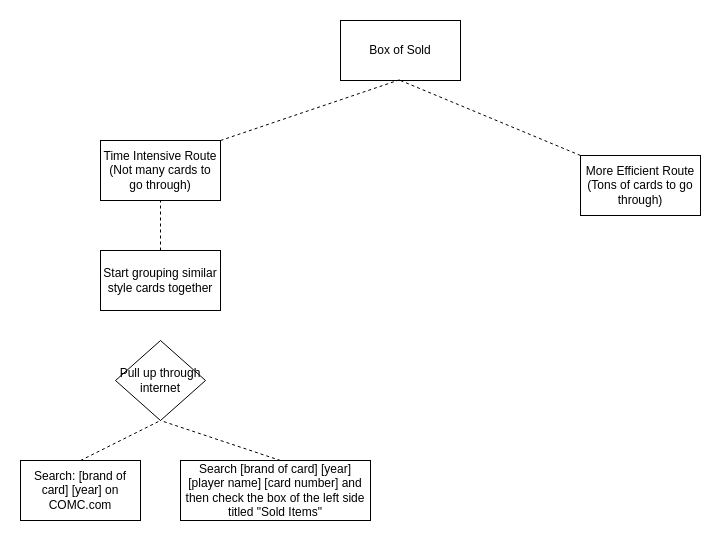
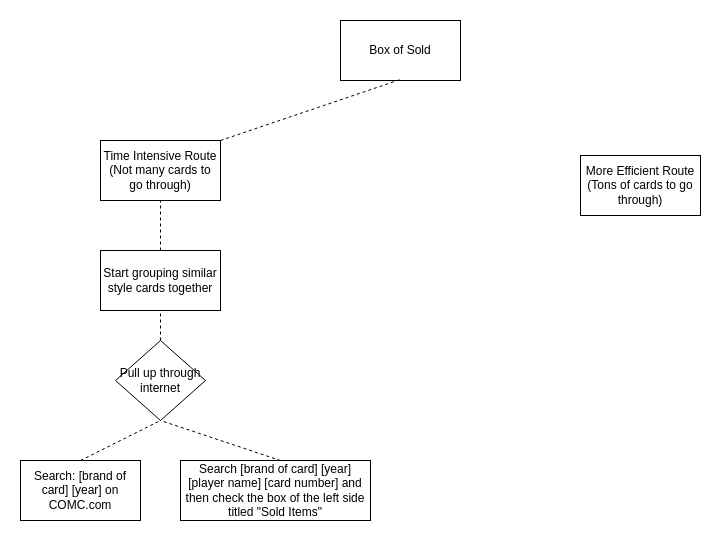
edge "Box of Sold" -- "More Efficient Route (Tons of cards to go through)": removed
edge "Start grouping similar style cards together" -- "Pull up through internet": added
